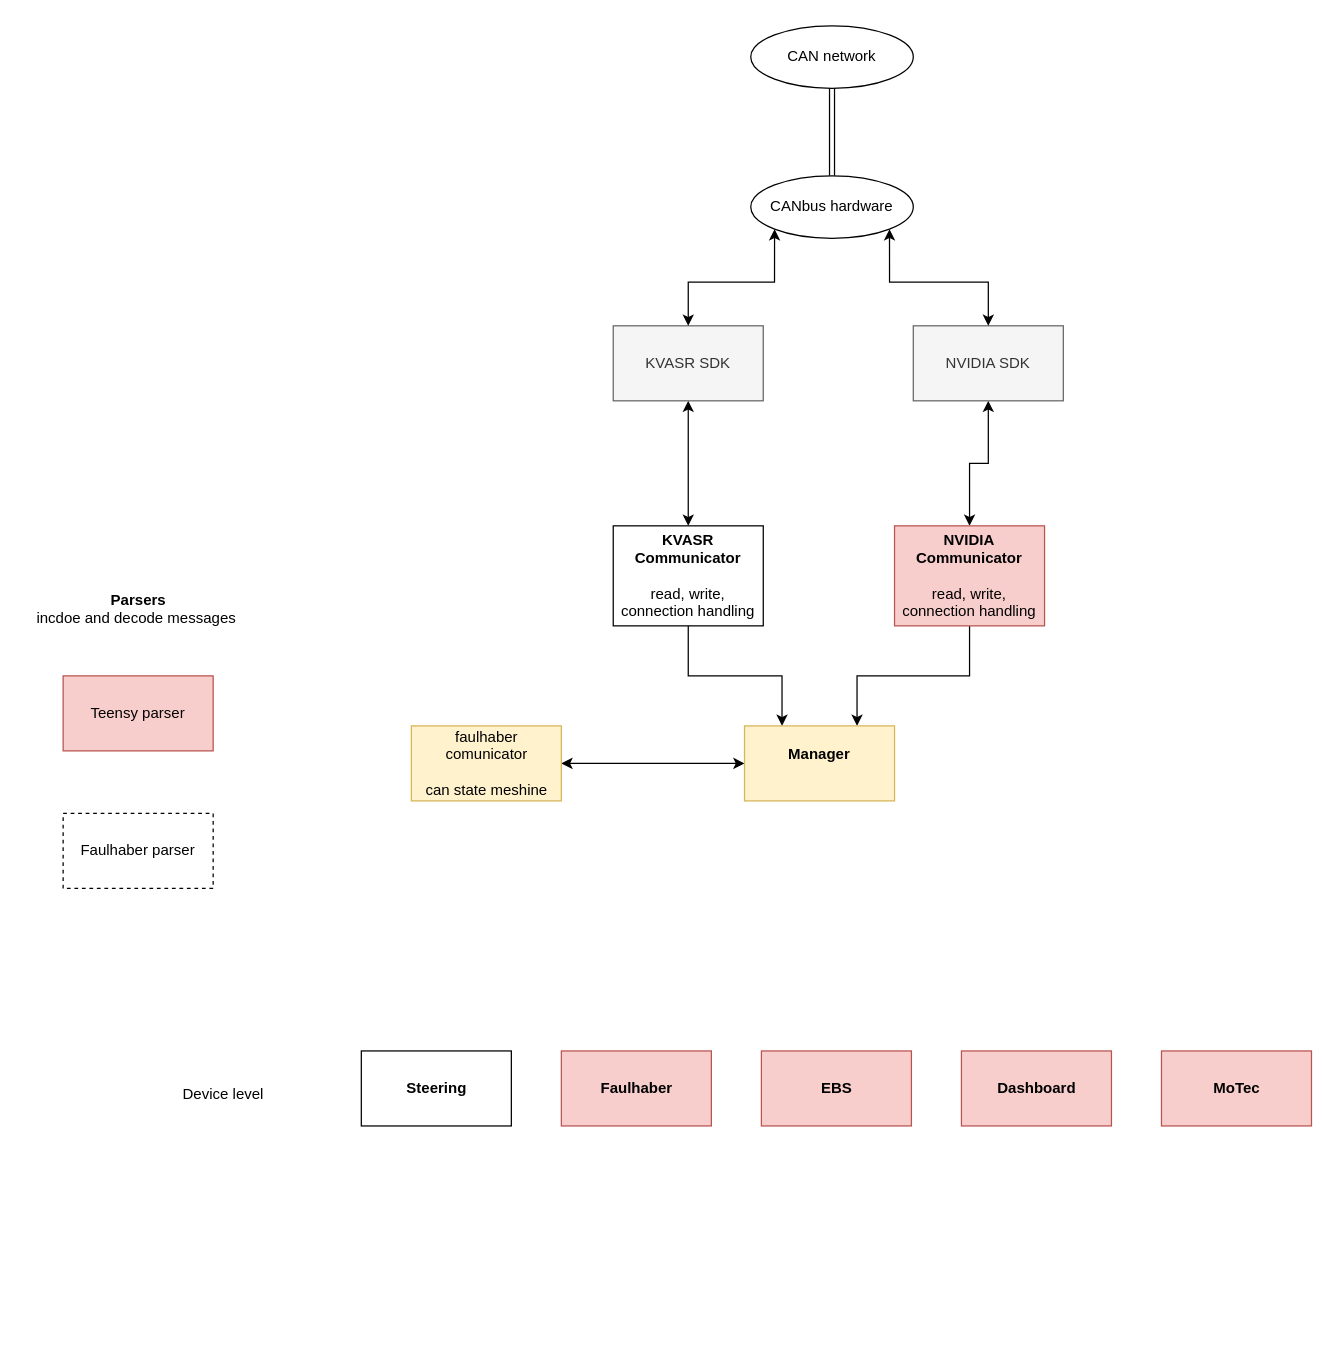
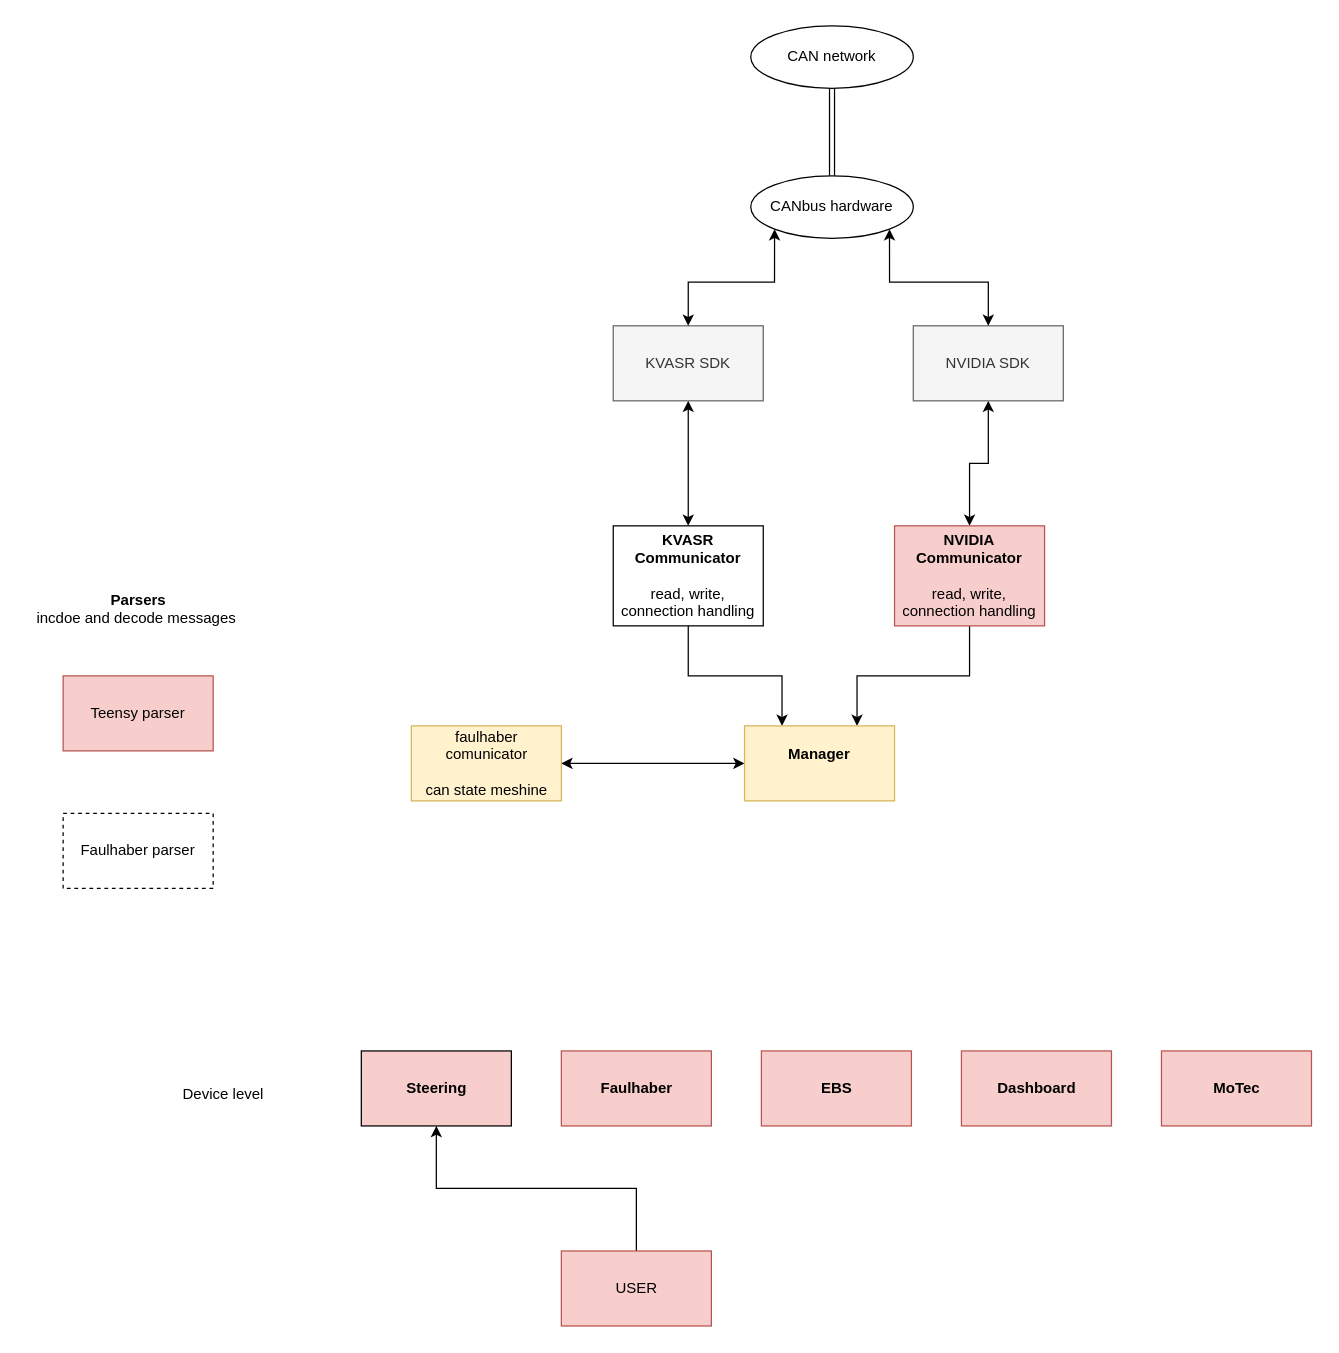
node "Steering": fillcolor #ffffff -> #f8cecc
edge "USER" -> "Steering": added
node "USER": added
